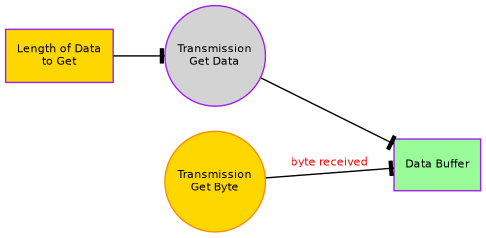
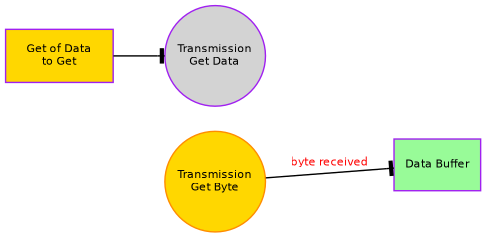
node "Length of Data to Get": label "Length of Data to Get" -> "Get of Data to Get"
edge "Transmission Get Data" -> "Data Buffer": removed
